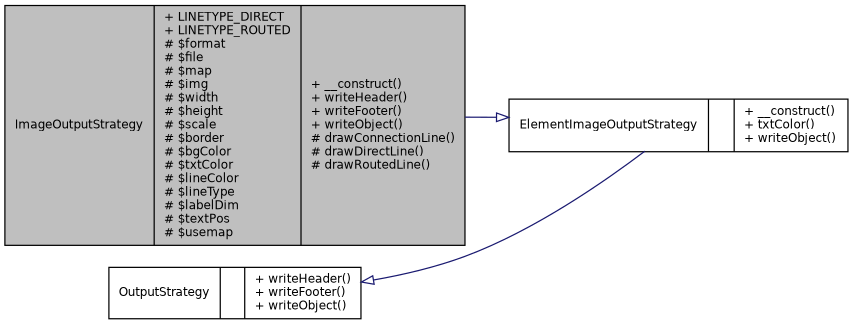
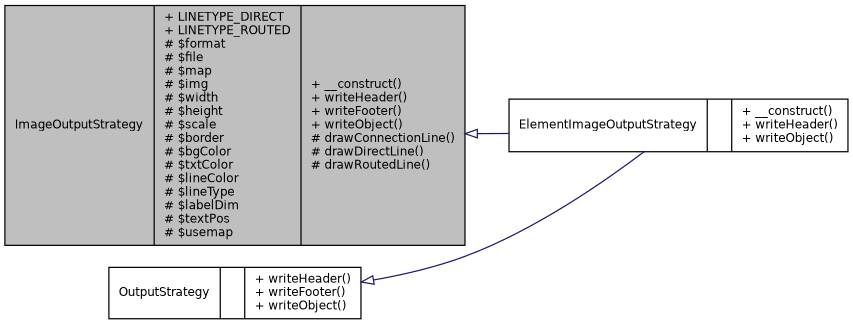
edge "ImageOutputStrategy" -> "ElementImageOutputStrategy": reversed
node "ElementImageOutputStrategy": text "+ txtColor()" -> "+ writeHeader()"
